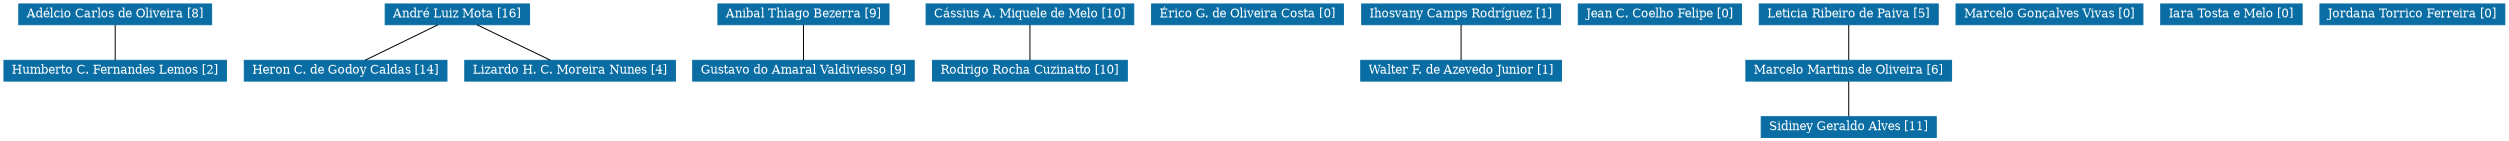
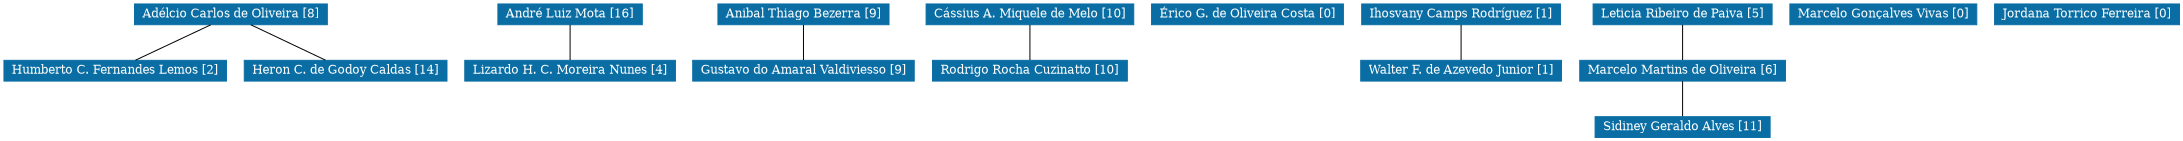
node "Jean C. Coelho Felipe [0]": removed
node "Iara Tosta e Melo [0]": removed
edge "André Luiz Mota [16]" -- "Heron C. de Godoy Caldas [14]": now "Adélcio Carlos de Oliveira [8]" -- "Heron C. de Godoy Caldas [14]"
